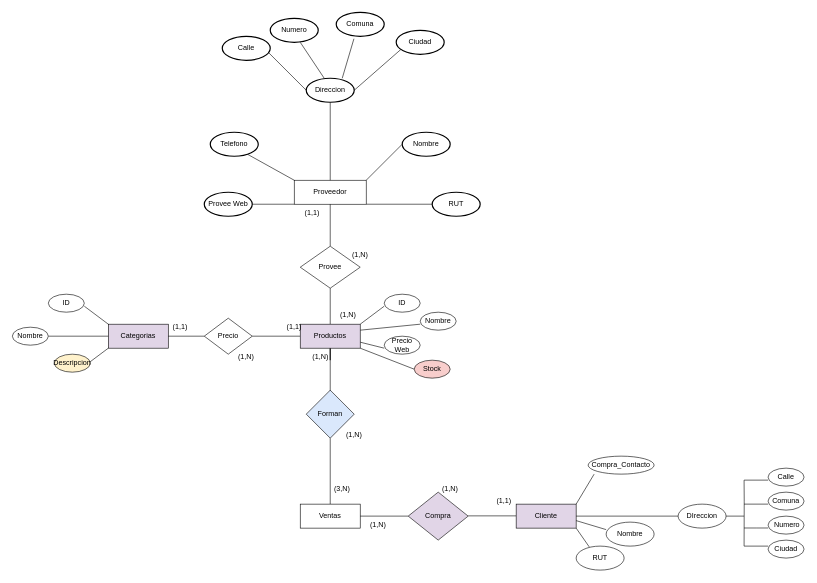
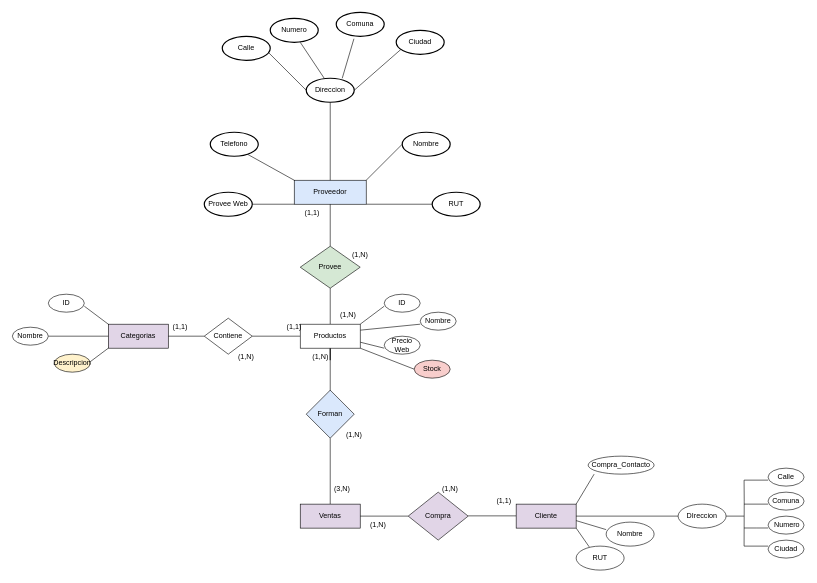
node "Proveedor": fillcolor #ffffff -> #dae8fc
node "Provee": fillcolor #ffffff -> #d5e8d4
node "Precio": label "Precio" -> "Contiene"
node "Productos": fillcolor #e1d5e7 -> #ffffff
node "Ventas": fillcolor #ffffff -> #e1d5e7
